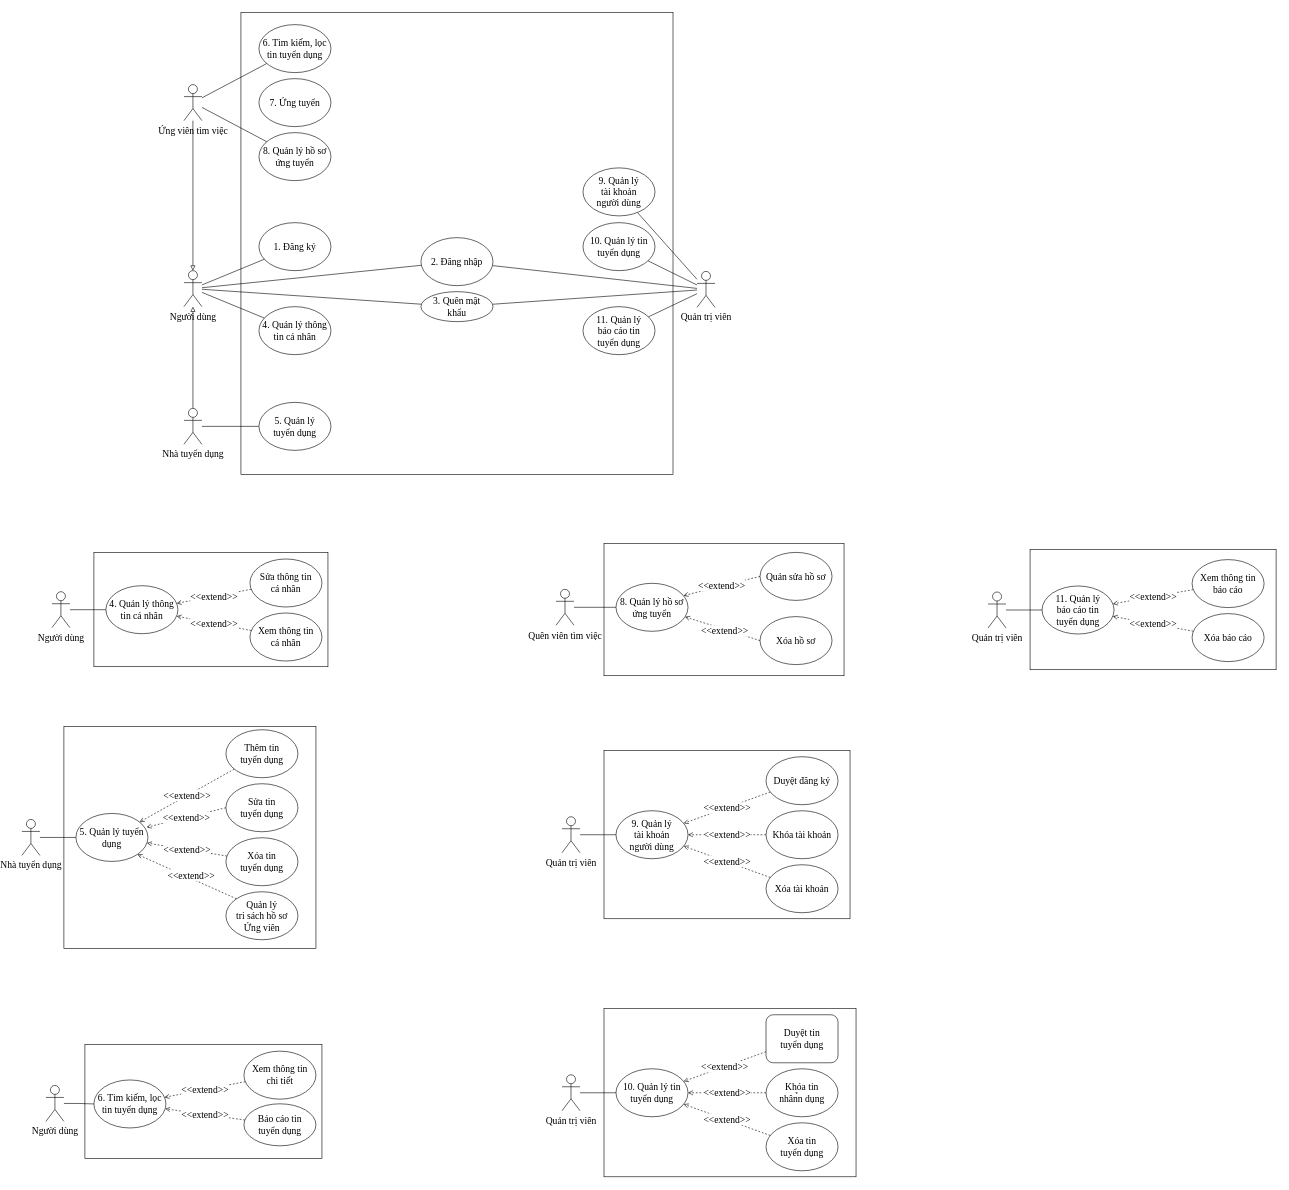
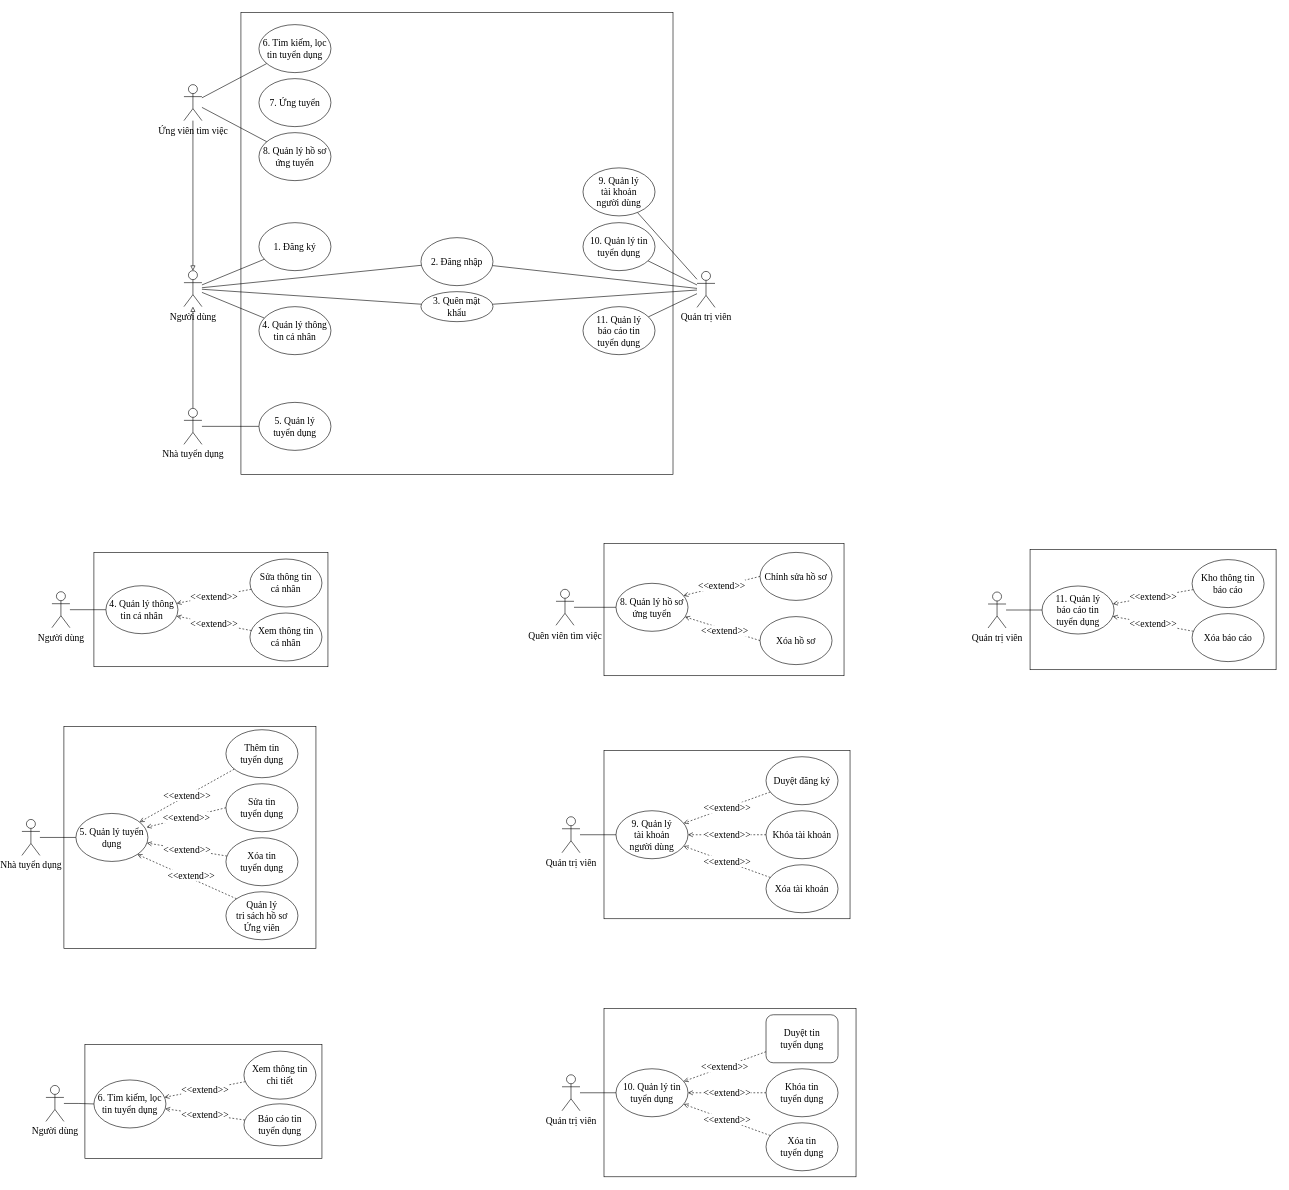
node "Quản sửa hồ sơ": label "Quản sửa hồ sơ" -> "Chỉnh sửa hồ sơ"
node "Xem thông tin báo cáo": label "Xem thông tin báo cáo" -> "Kho thông tin báo cáo"
node "Khóa tin nhân̉n dụng": label "Khóa tin nhân̉n dụng" -> "Khóa tin tuyển dụng"
